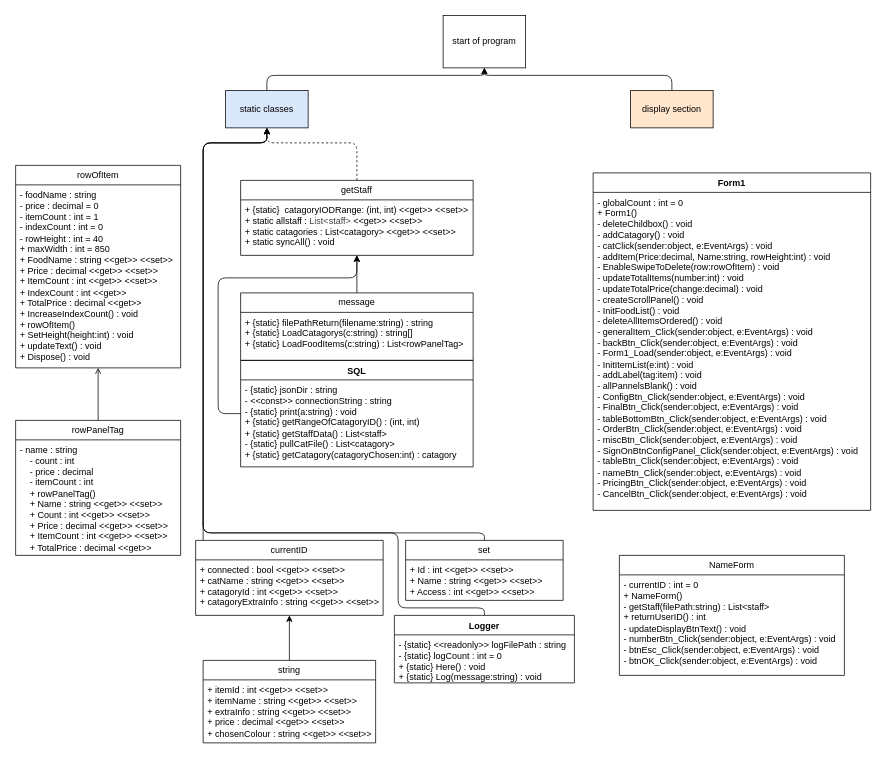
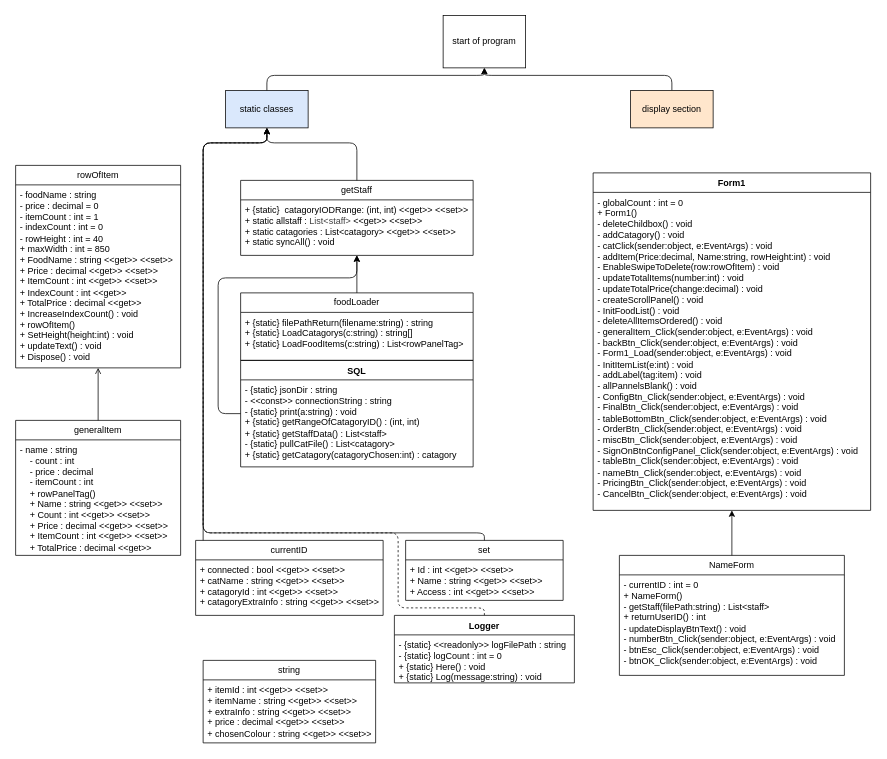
edge "getStaff" -> "static classes": style dashed -> solid
node "message": label "message" -> "foodLoader"
node "rowPanelTag": label "rowPanelTag" -> "generalItem"
edge "NameForm" -> "Form1": added
edge "Logger" -> "static classes": style solid -> dashed
edge "string" -> "currentID": removed
